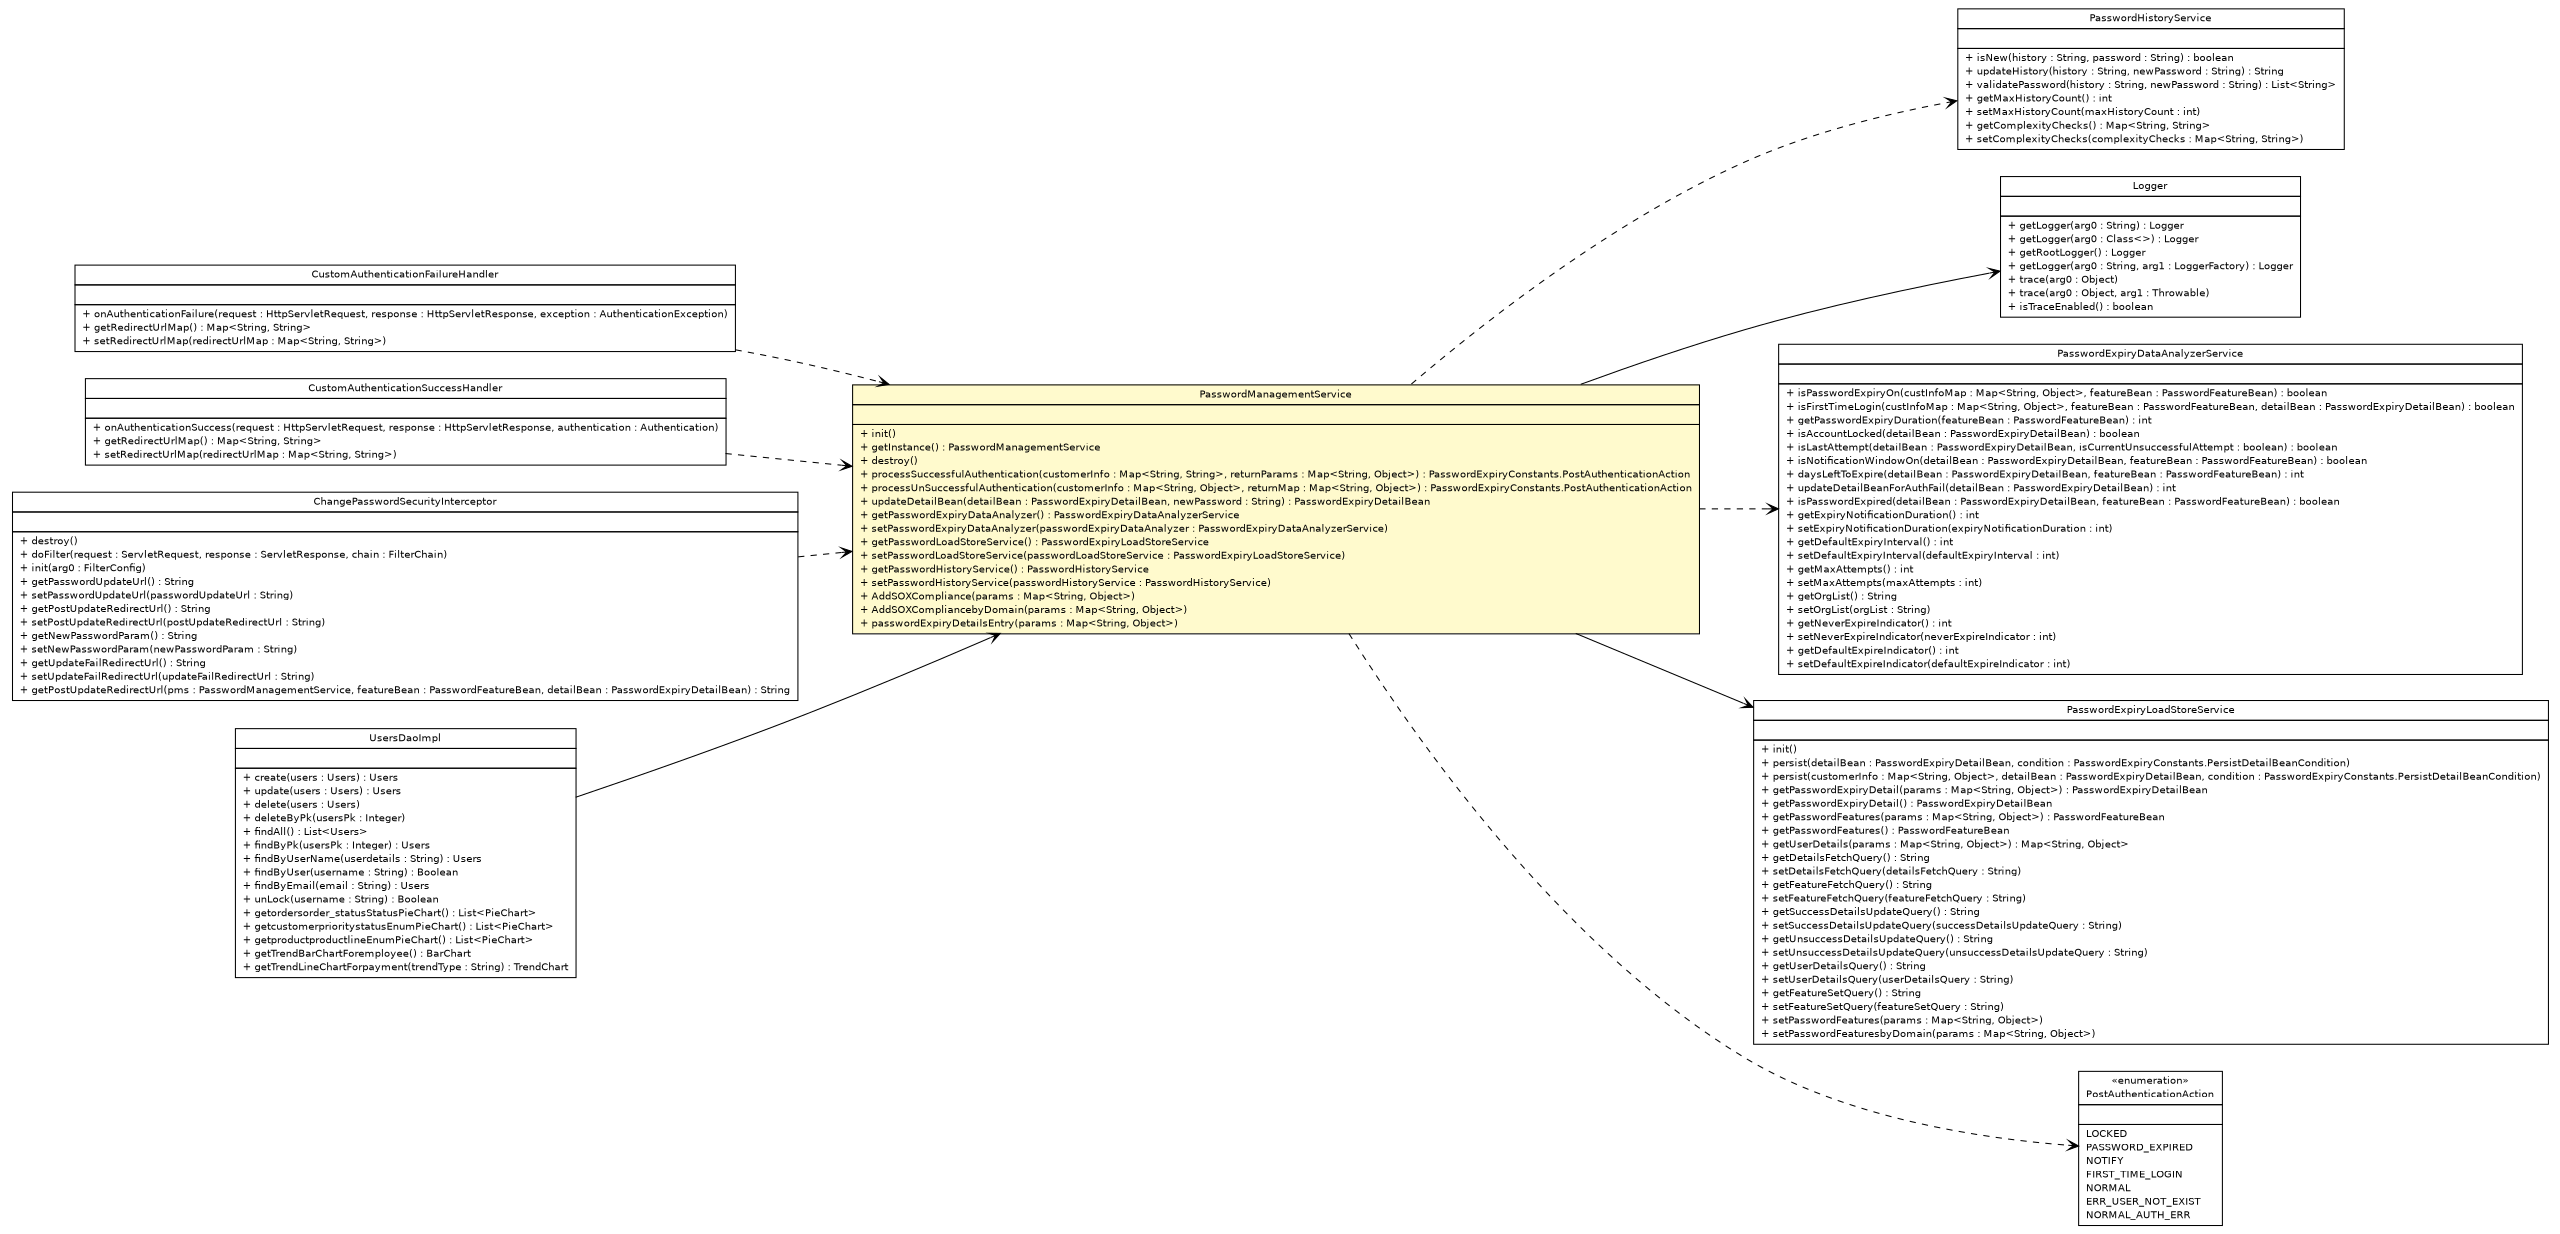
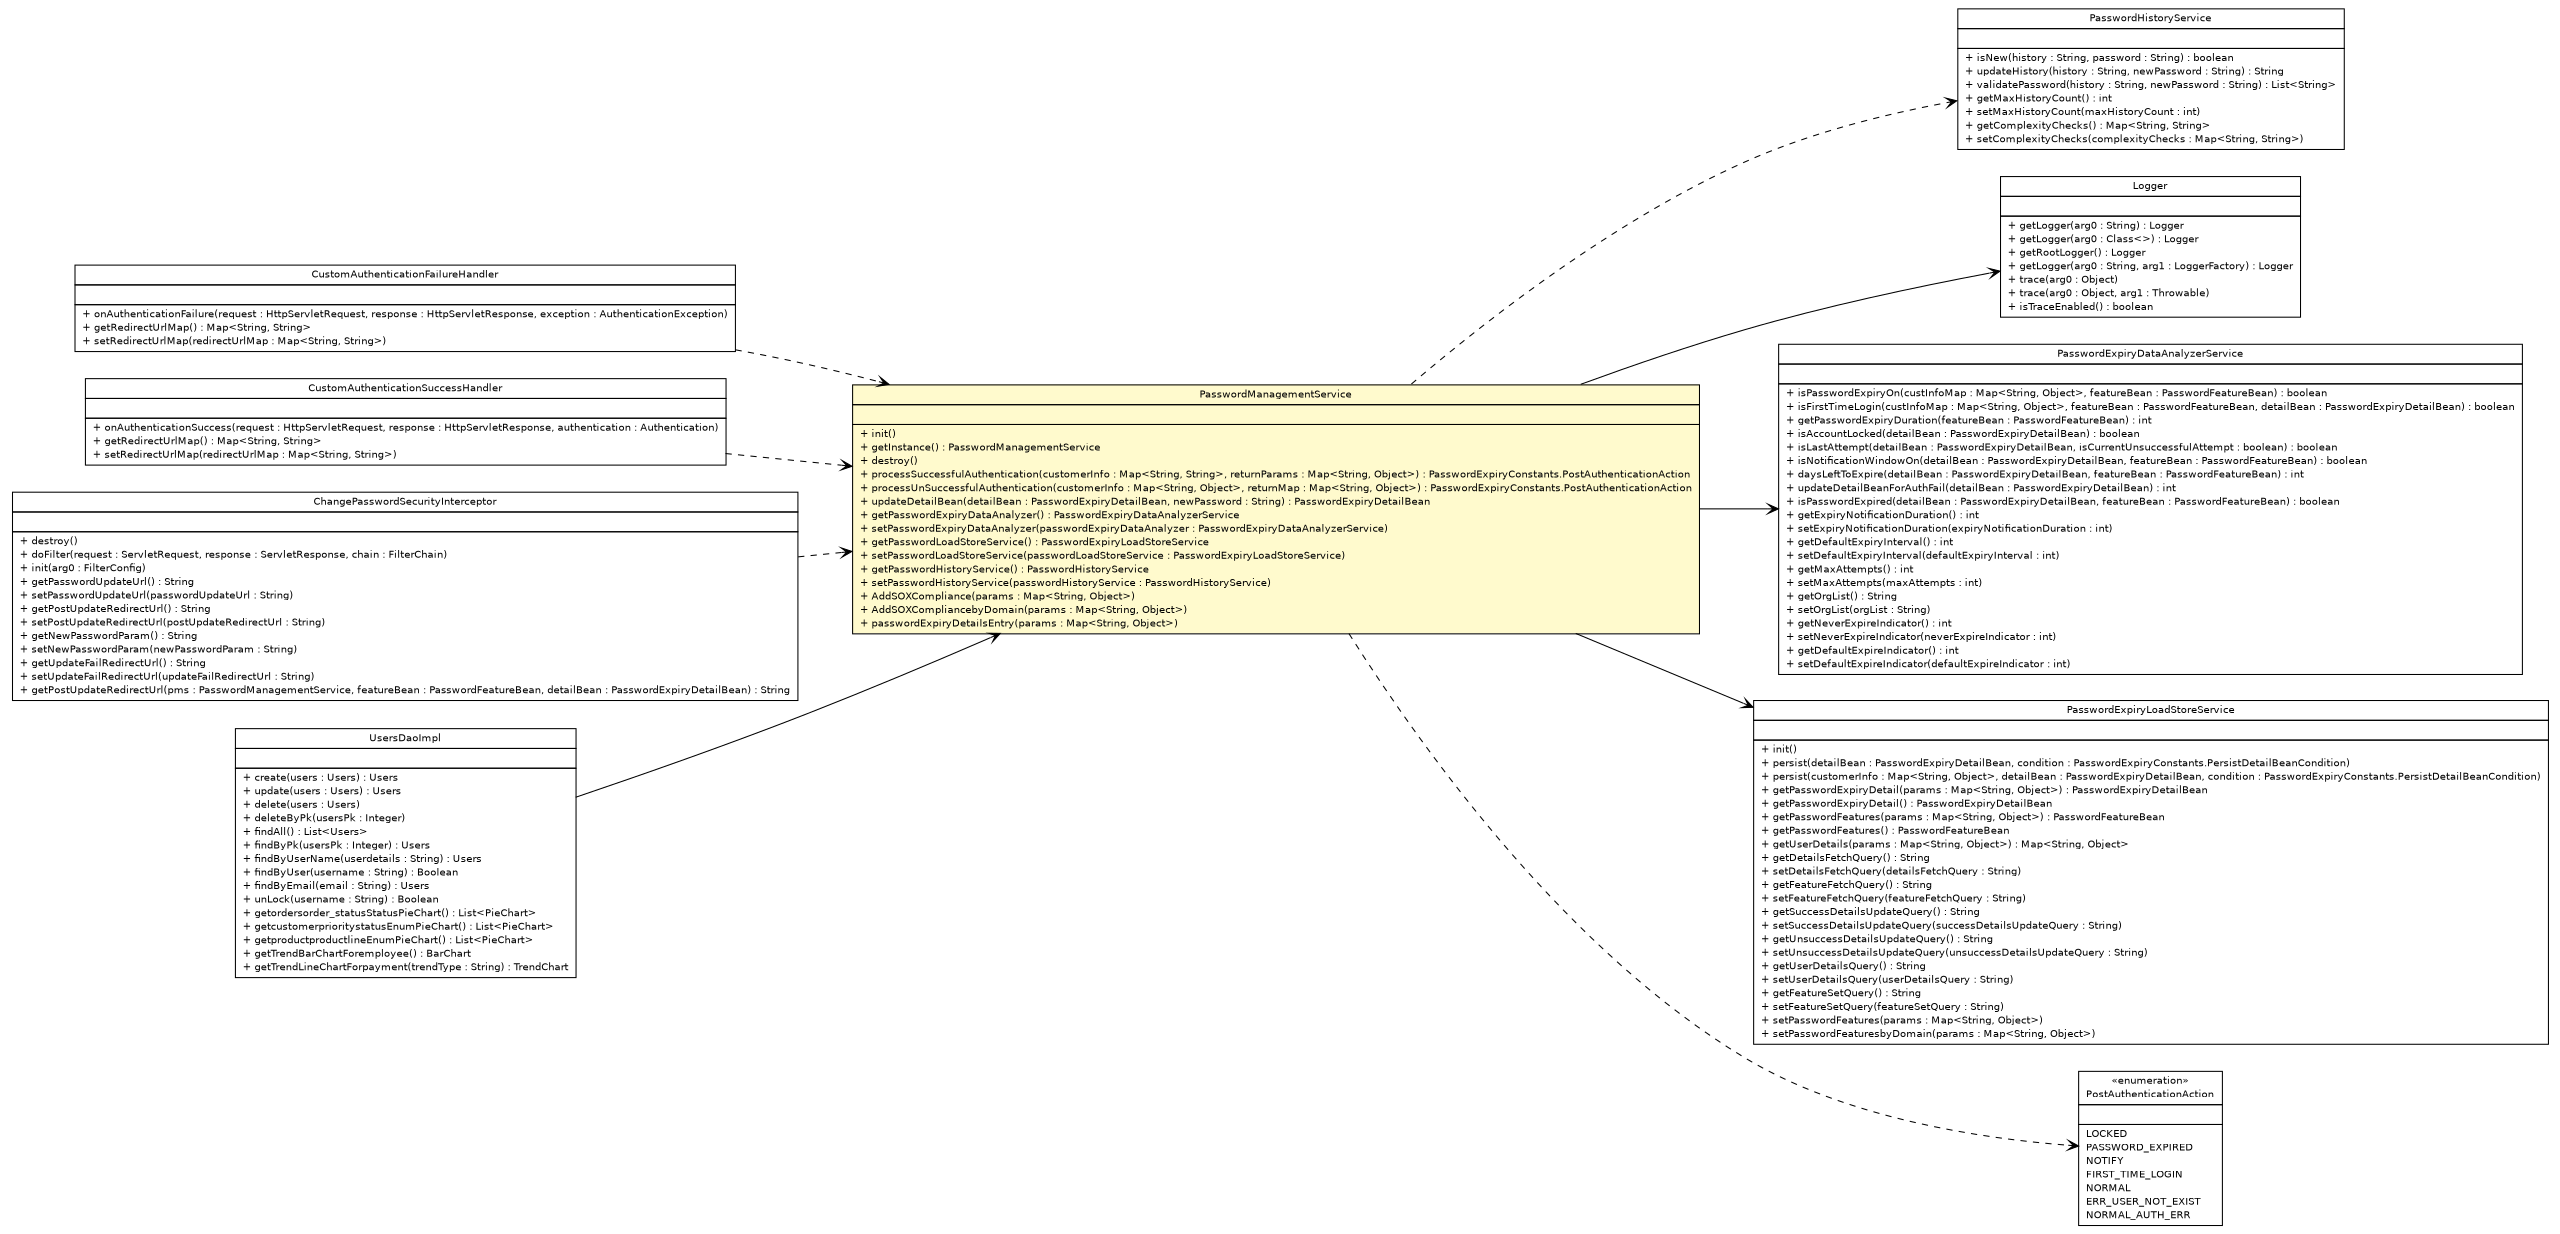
edge "PasswordManagementService" -> "PasswordExpiryDataAnalyzerService": style dashed -> solid
